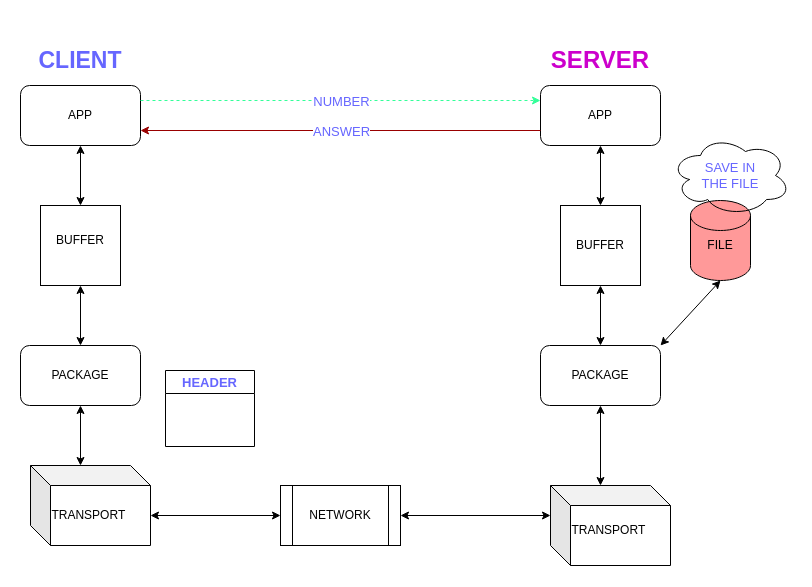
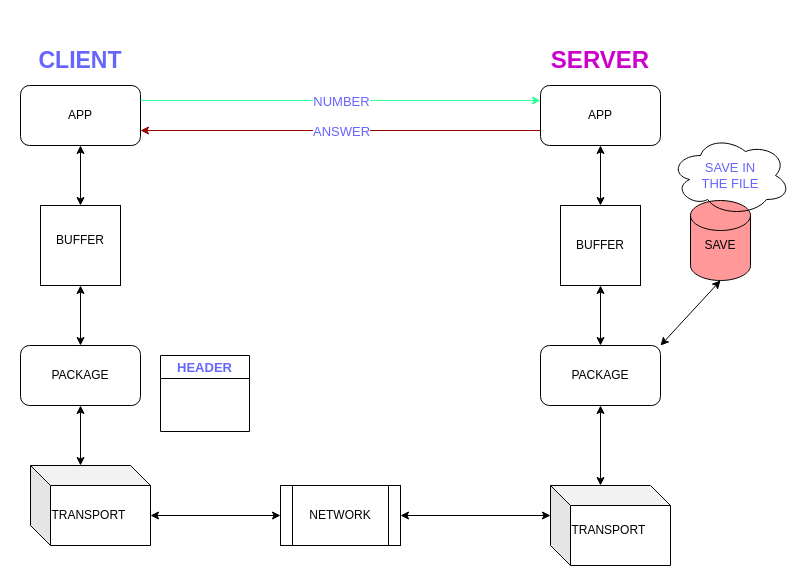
edge "CLIENT" -> "SERVER": style dashed -> solid
node "FILE": label "FILE" -> "SAVE"
node "HEADER": moved (210, 409) -> (205, 394)
